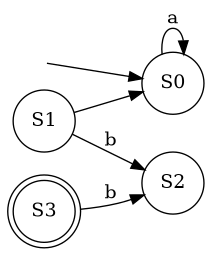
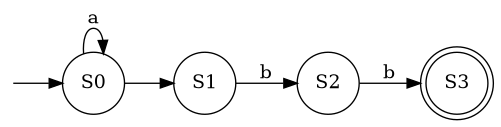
edge "S1" -> "S0": reversed
edge "S3" -> "S2": reversed
